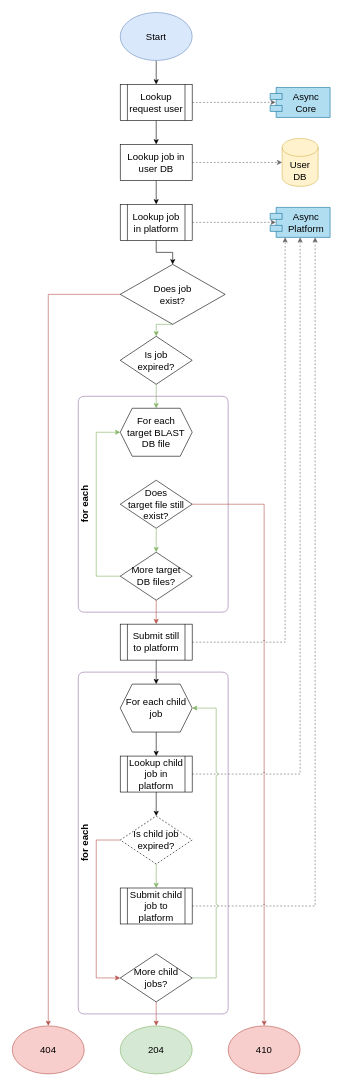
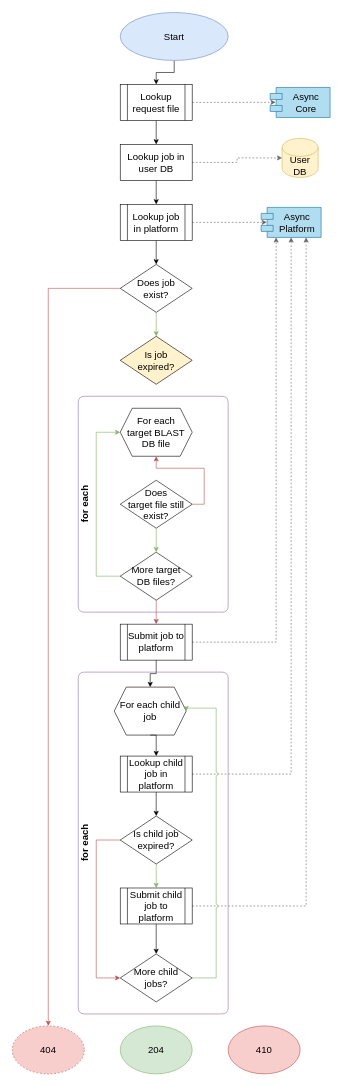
node "Start": size 72x48 -> 108x48
node "Lookup request user": label "Lookup request user" -> "Lookup request file"
node "User DB": size 36x48 -> 36x39
node "Async Platform": moved (300, 222) -> (291, 222)
node "Does job exist?": size 105x60 -> 72x48
node "Is job expired?": fillcolor #ffffff -> #fff2cc
edge "Is job expired?" -> "For each target BLAST DB file": removed
edge "Does target file still exist?" -> "410": now "Does target file still exist?" -> "For each target BLAST DB file"
node "Submit still to platform": label "Submit still to platform" -> "Submit job to platform"
node "For each child job": moved (156, 708) -> (150, 711)
node "Is child job expired?": style dashed -> solid
edge "Submit child job to platform" -> "More child jobs?": added
edge "More child jobs?" -> "204": removed
node "404": style solid -> dashed
